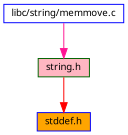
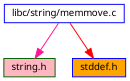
edge "string.h" -> "stddef.h": now "libc/string/memmove.c" -> "stddef.h"
